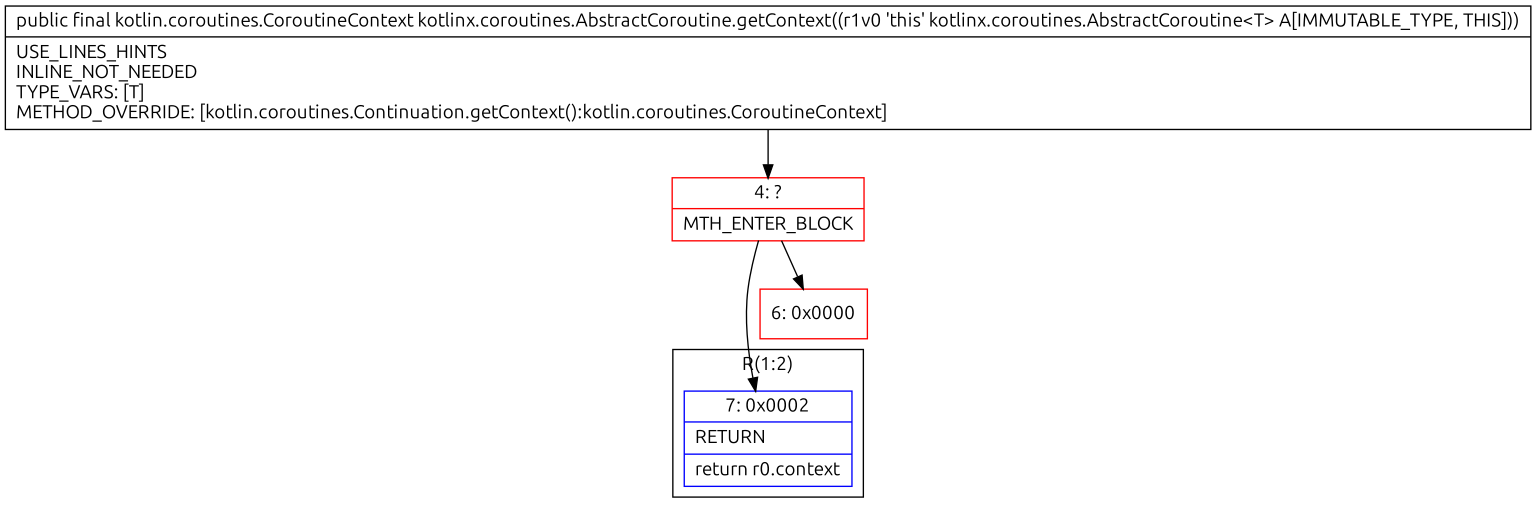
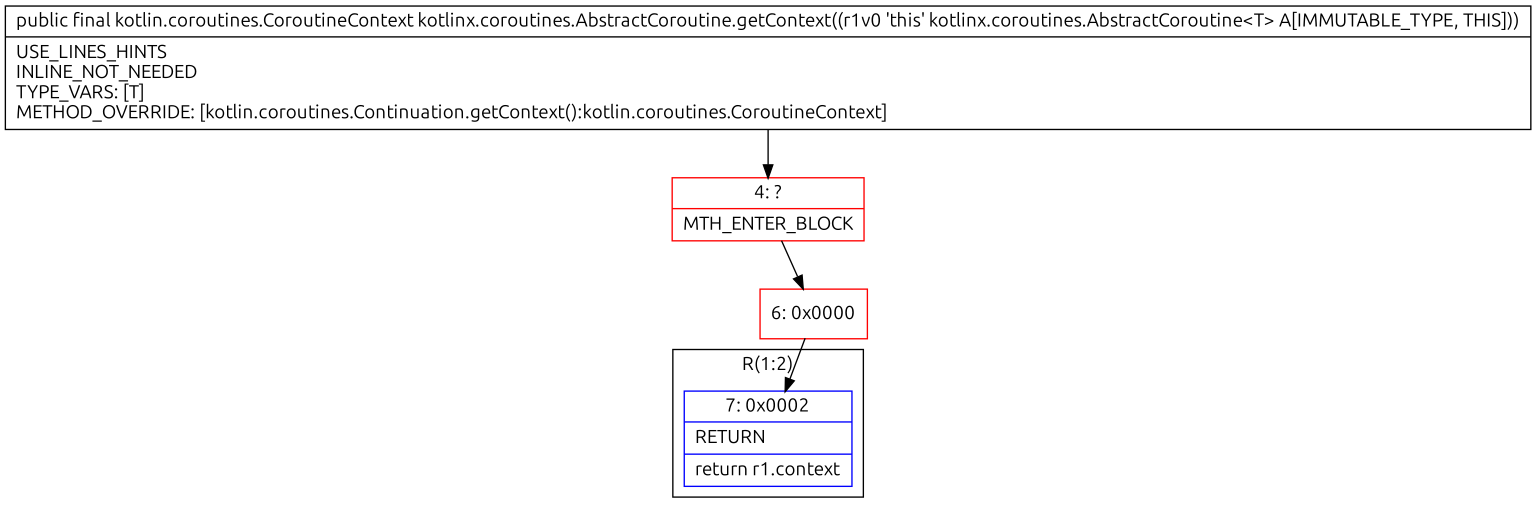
edge "4: ?" -> "7: 0x0002": now "6: 0x0000" -> "7: 0x0002"
node "7: 0x0002": text "return r0.context" -> "return r1.context"
